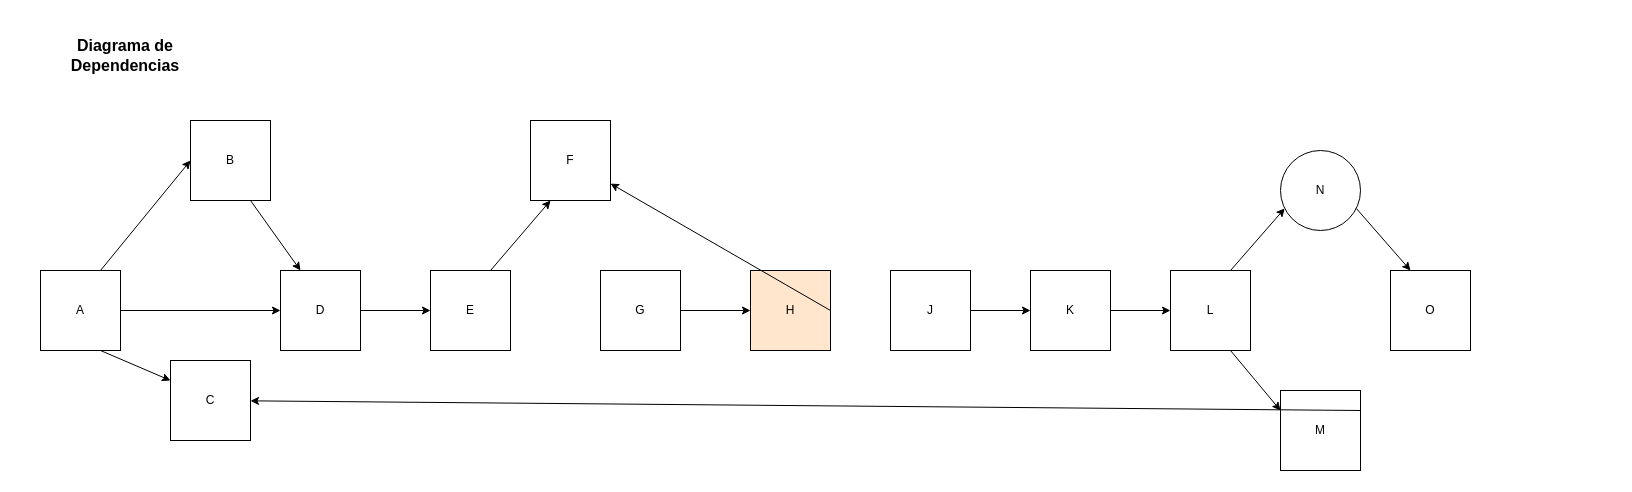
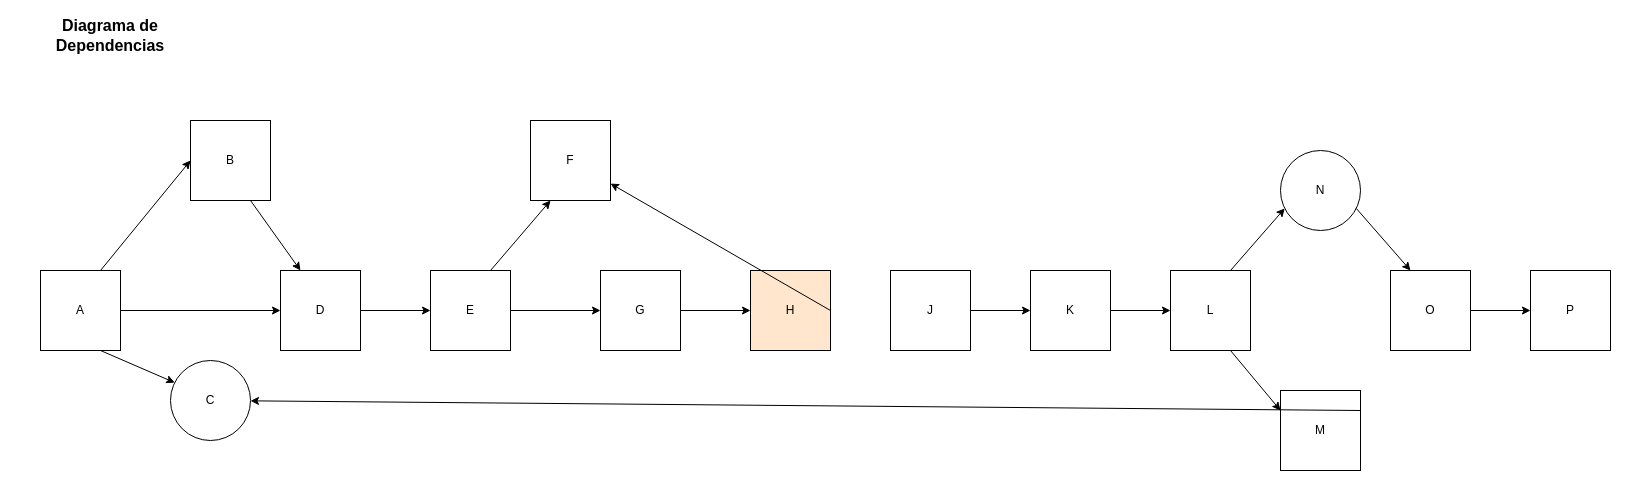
node "Diagrama de Dependencias": moved (126, 56) -> (111, 36)
edge "E" -> "G": added
edge "O" -> "P": added
node "P": added
node "C": shape rectangle -> ellipse
